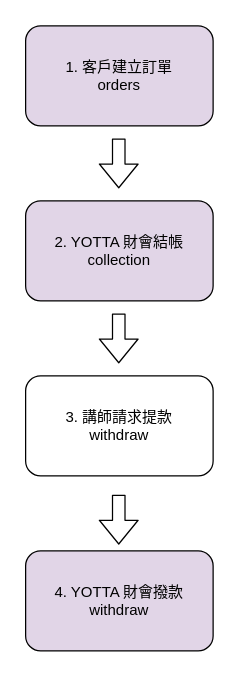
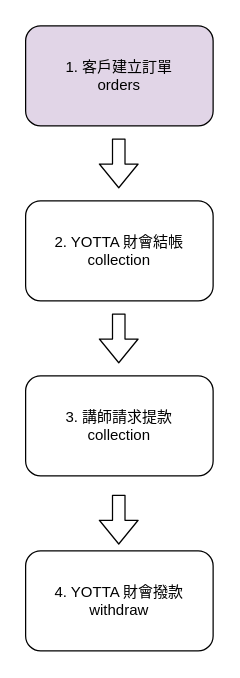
node "2. YOTTA 財會結帳 collection": fillcolor #e1d5e7 -> #ffffff
node "3. 講師請求提款 withdraw": label "3. 講師請求提款 withdraw" -> "3. 講師請求提款 collection"
node "4. YOTTA 財會撥款 withdraw": fillcolor #e1d5e7 -> #ffffff
